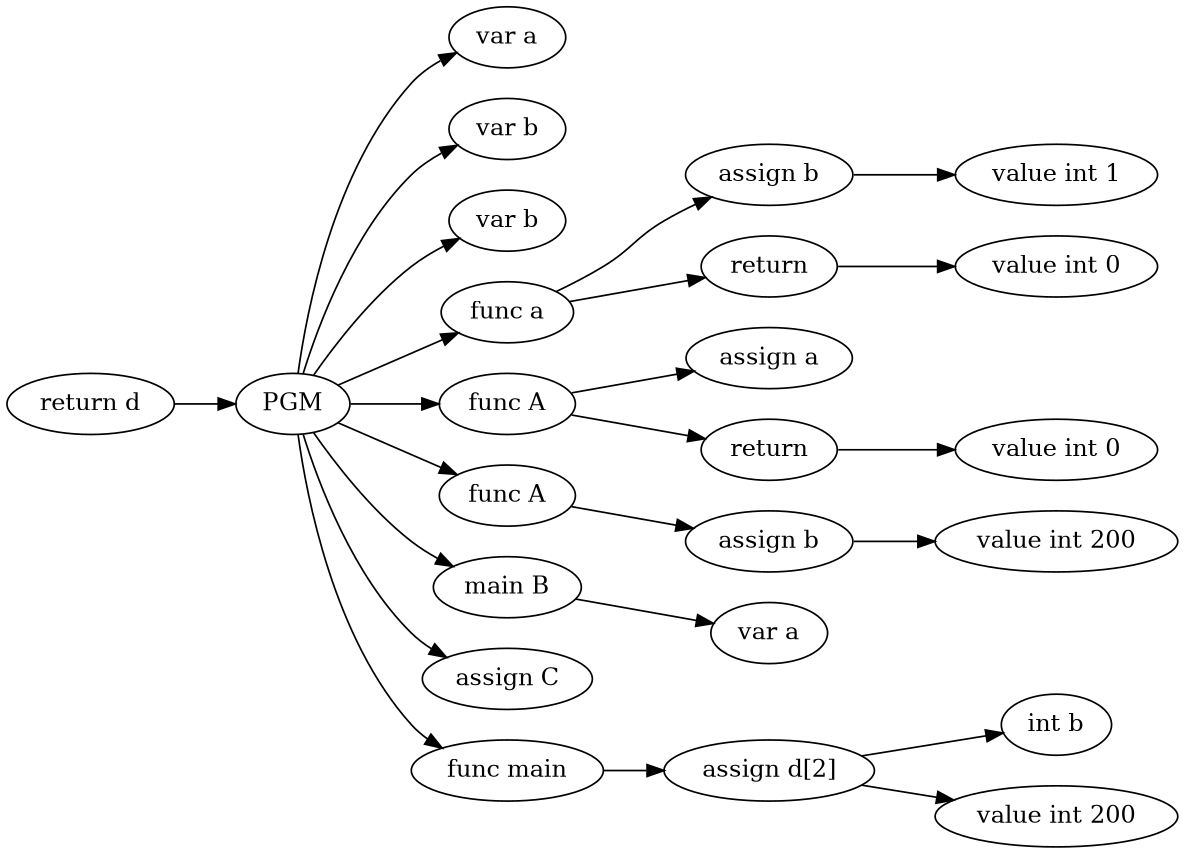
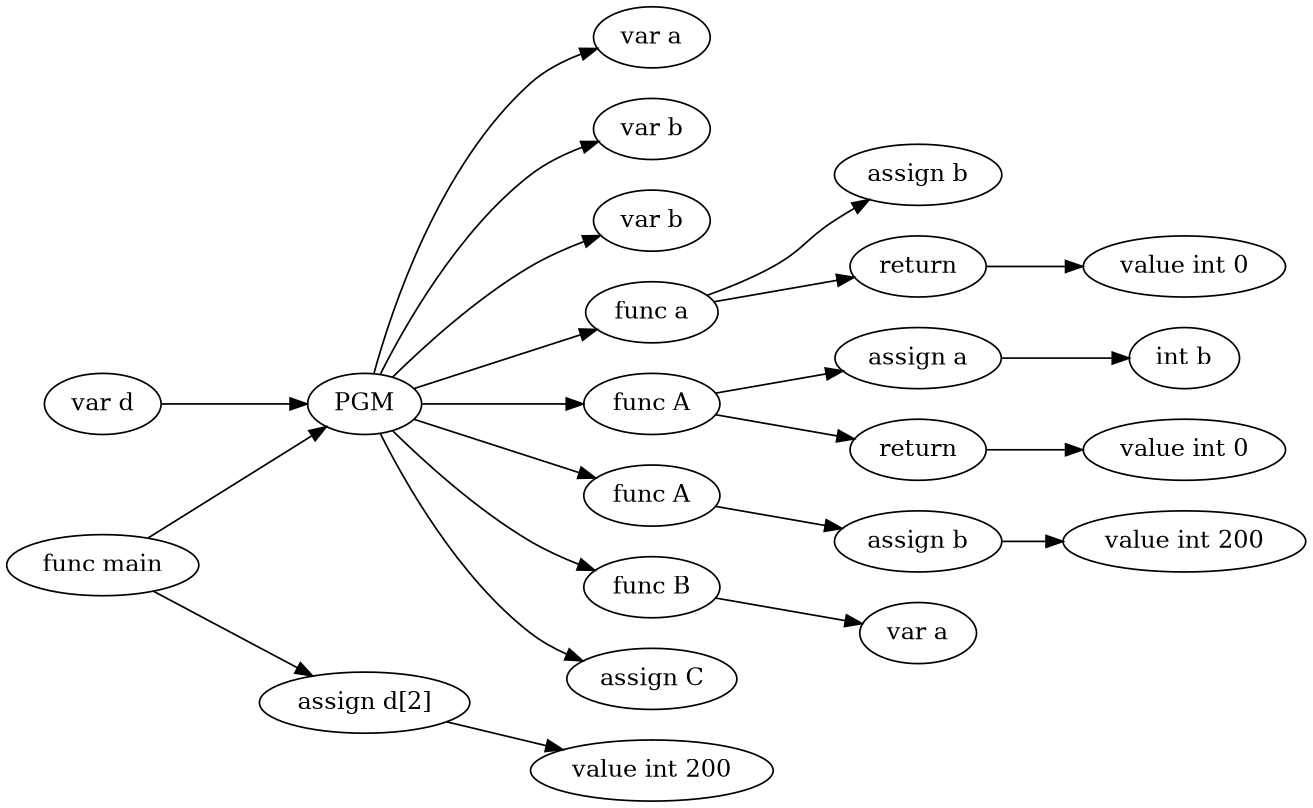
node "value int 1": removed
node "return d": label "return d" -> "var d"
node "main B": label "main B" -> "func B"
edge "PGM" -> "func main": reversed
edge "assign d[2]" -> "int b": now "assign a" -> "int b"
